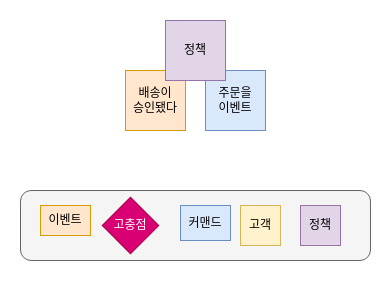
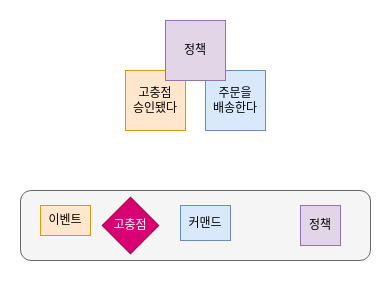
node "배송이 승인됐다": label "배송이 승인됐다" -> "고충점 승인됐다"
node "주문을 이벤트": label "주문을 이벤트" -> "주문을 배송한다"
node "고객": removed
